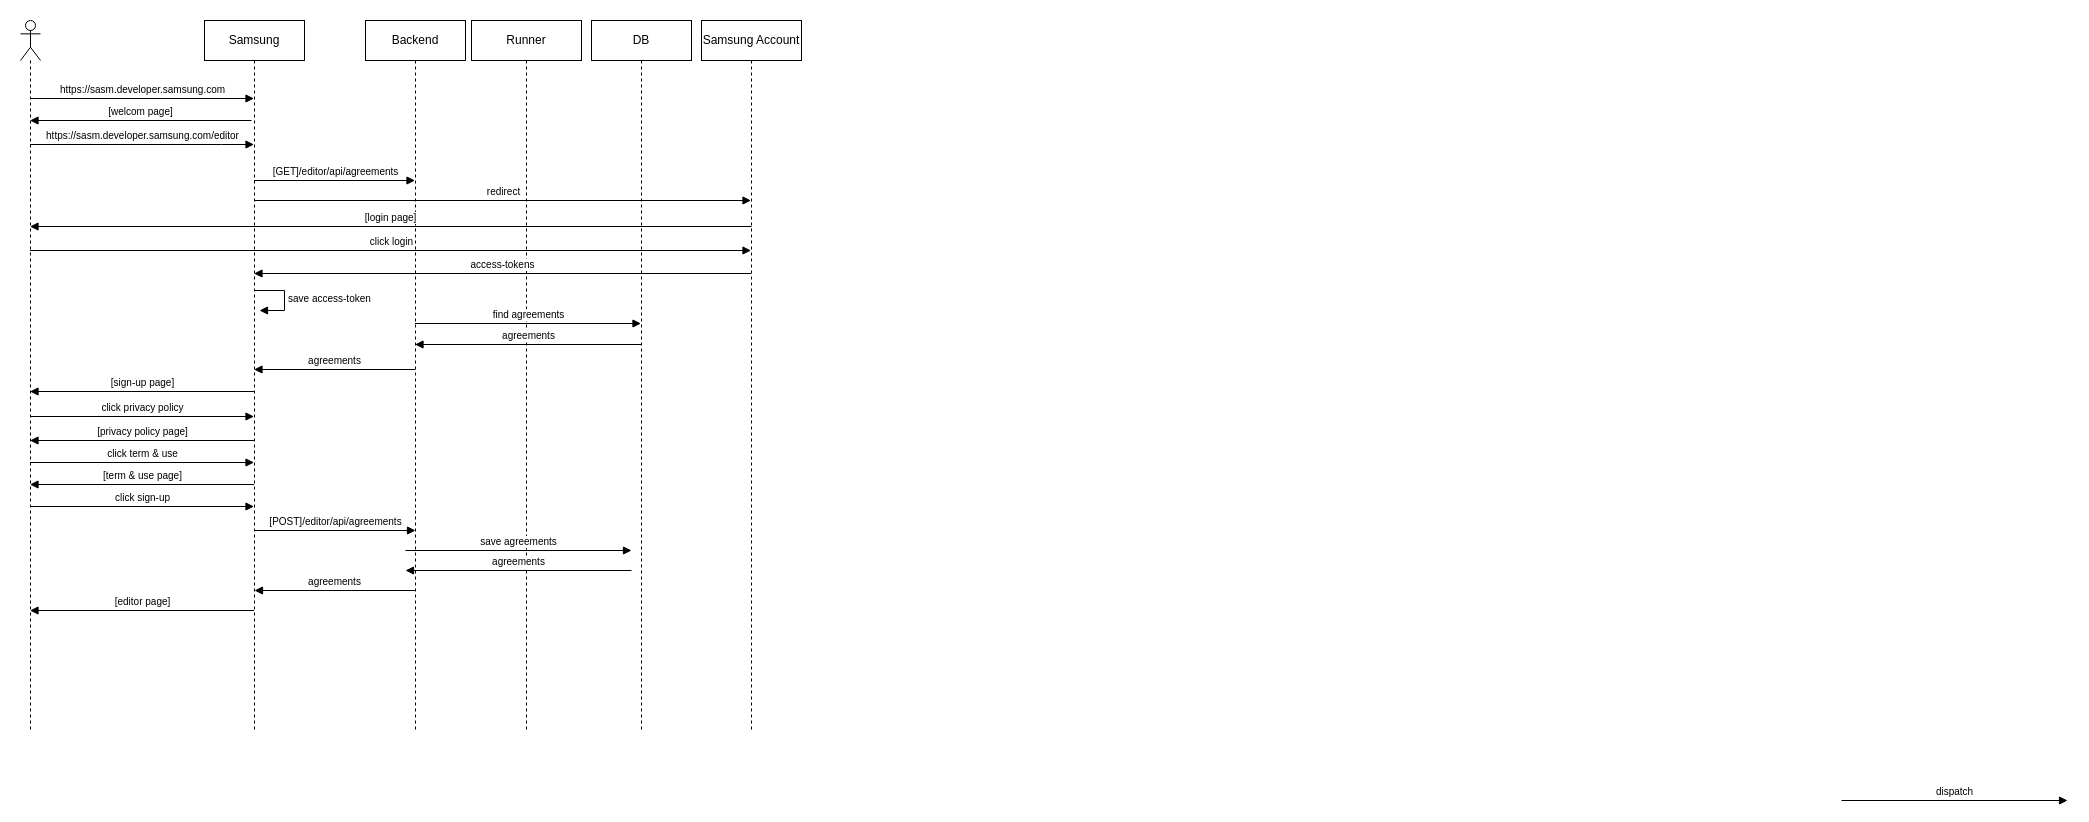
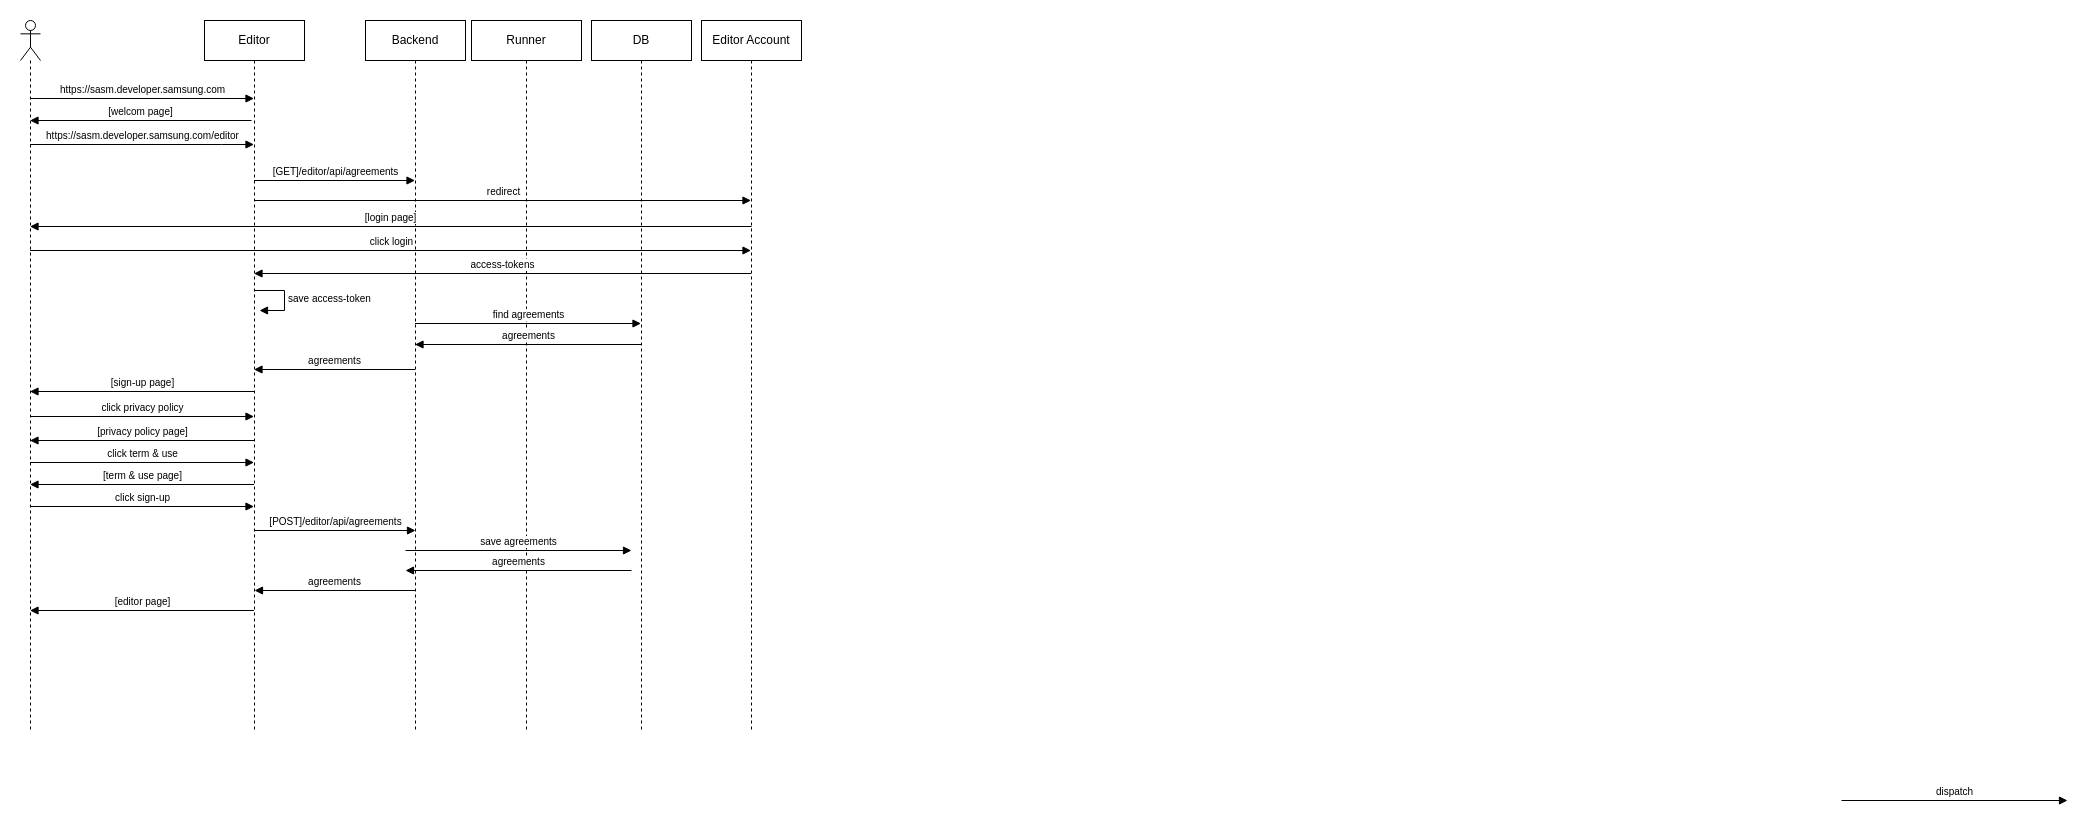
node "Samsung": label "Samsung" -> "Editor"
node "Samsung Account": label "Samsung Account" -> "Editor Account"
